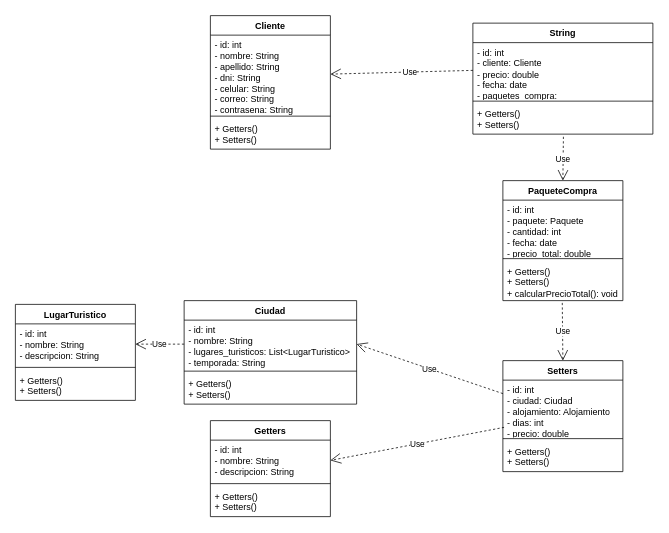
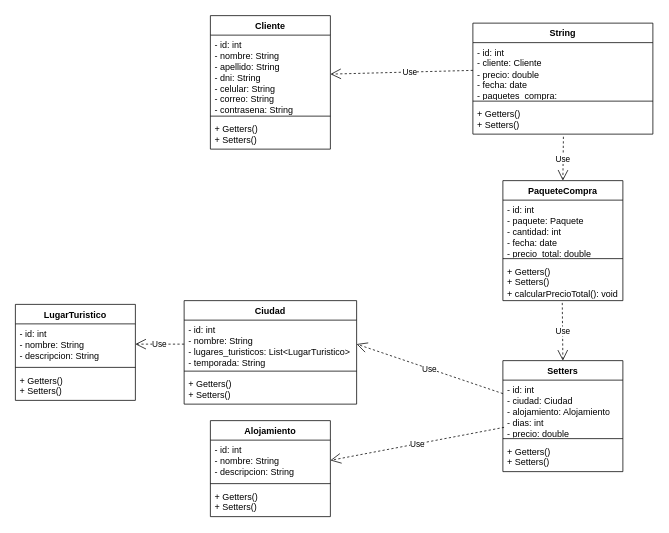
node "Getters": label "Getters" -> "Alojamiento"
